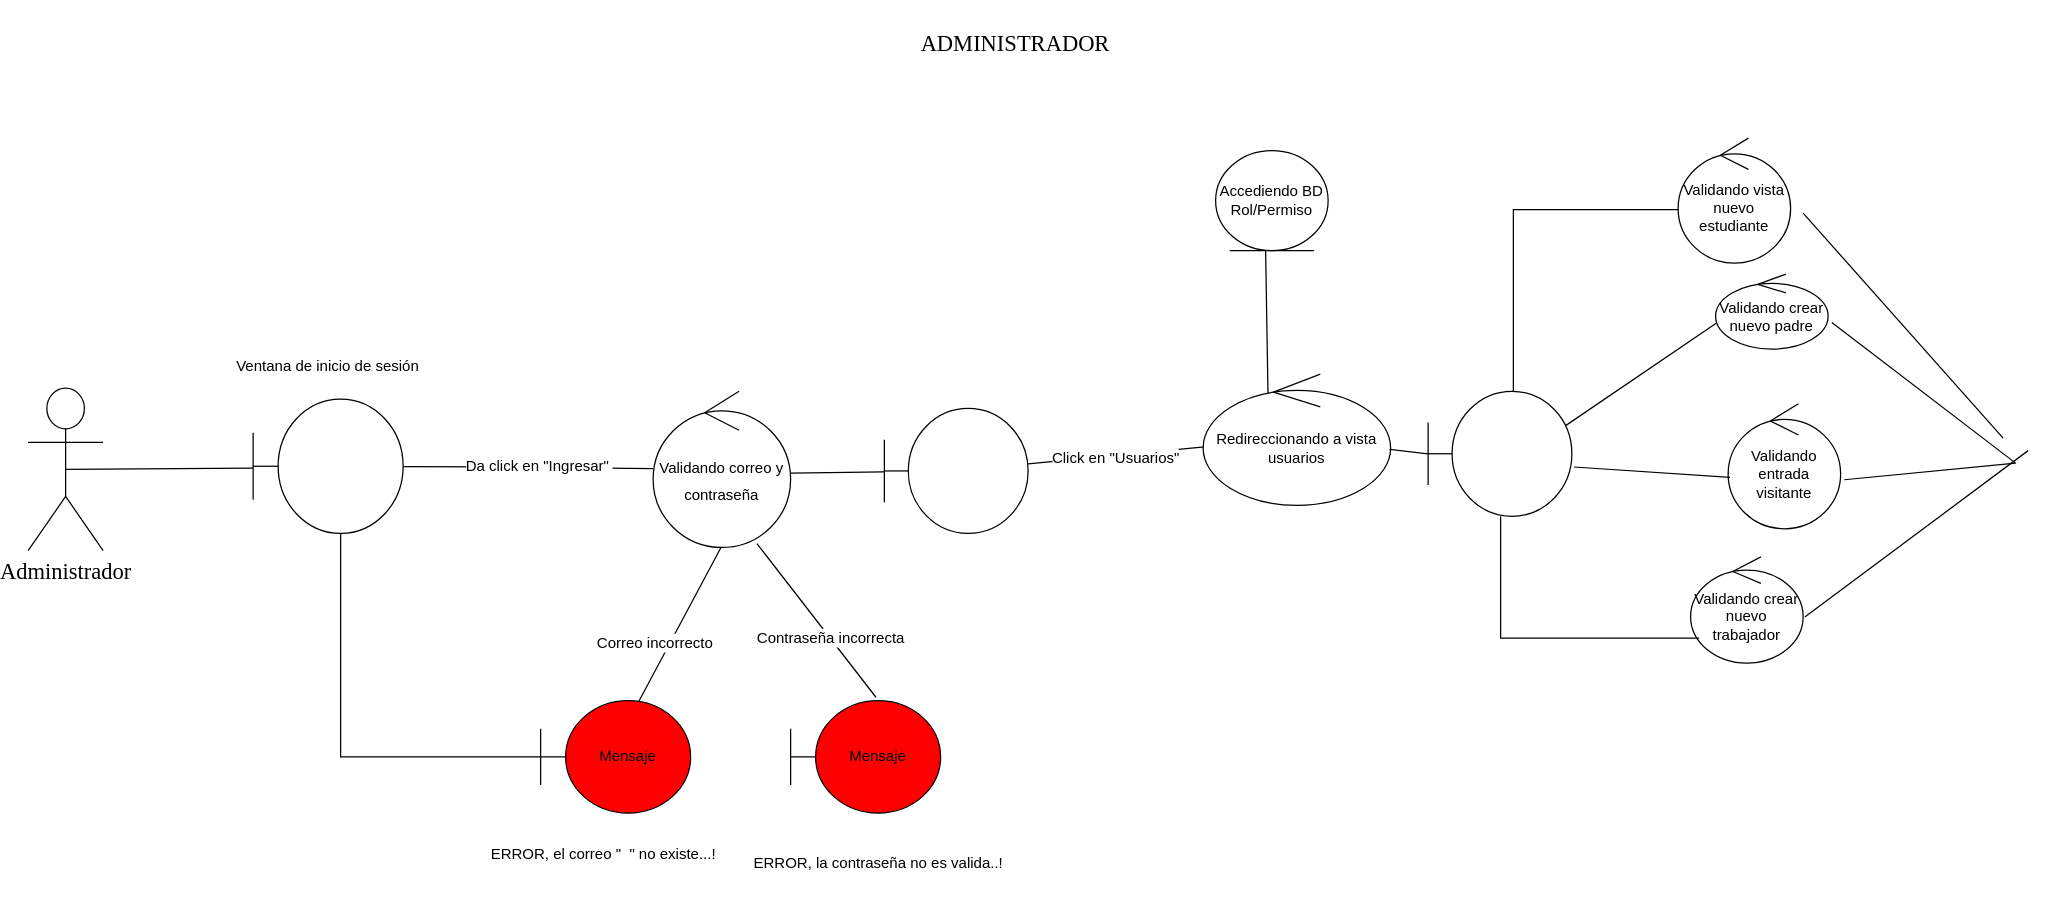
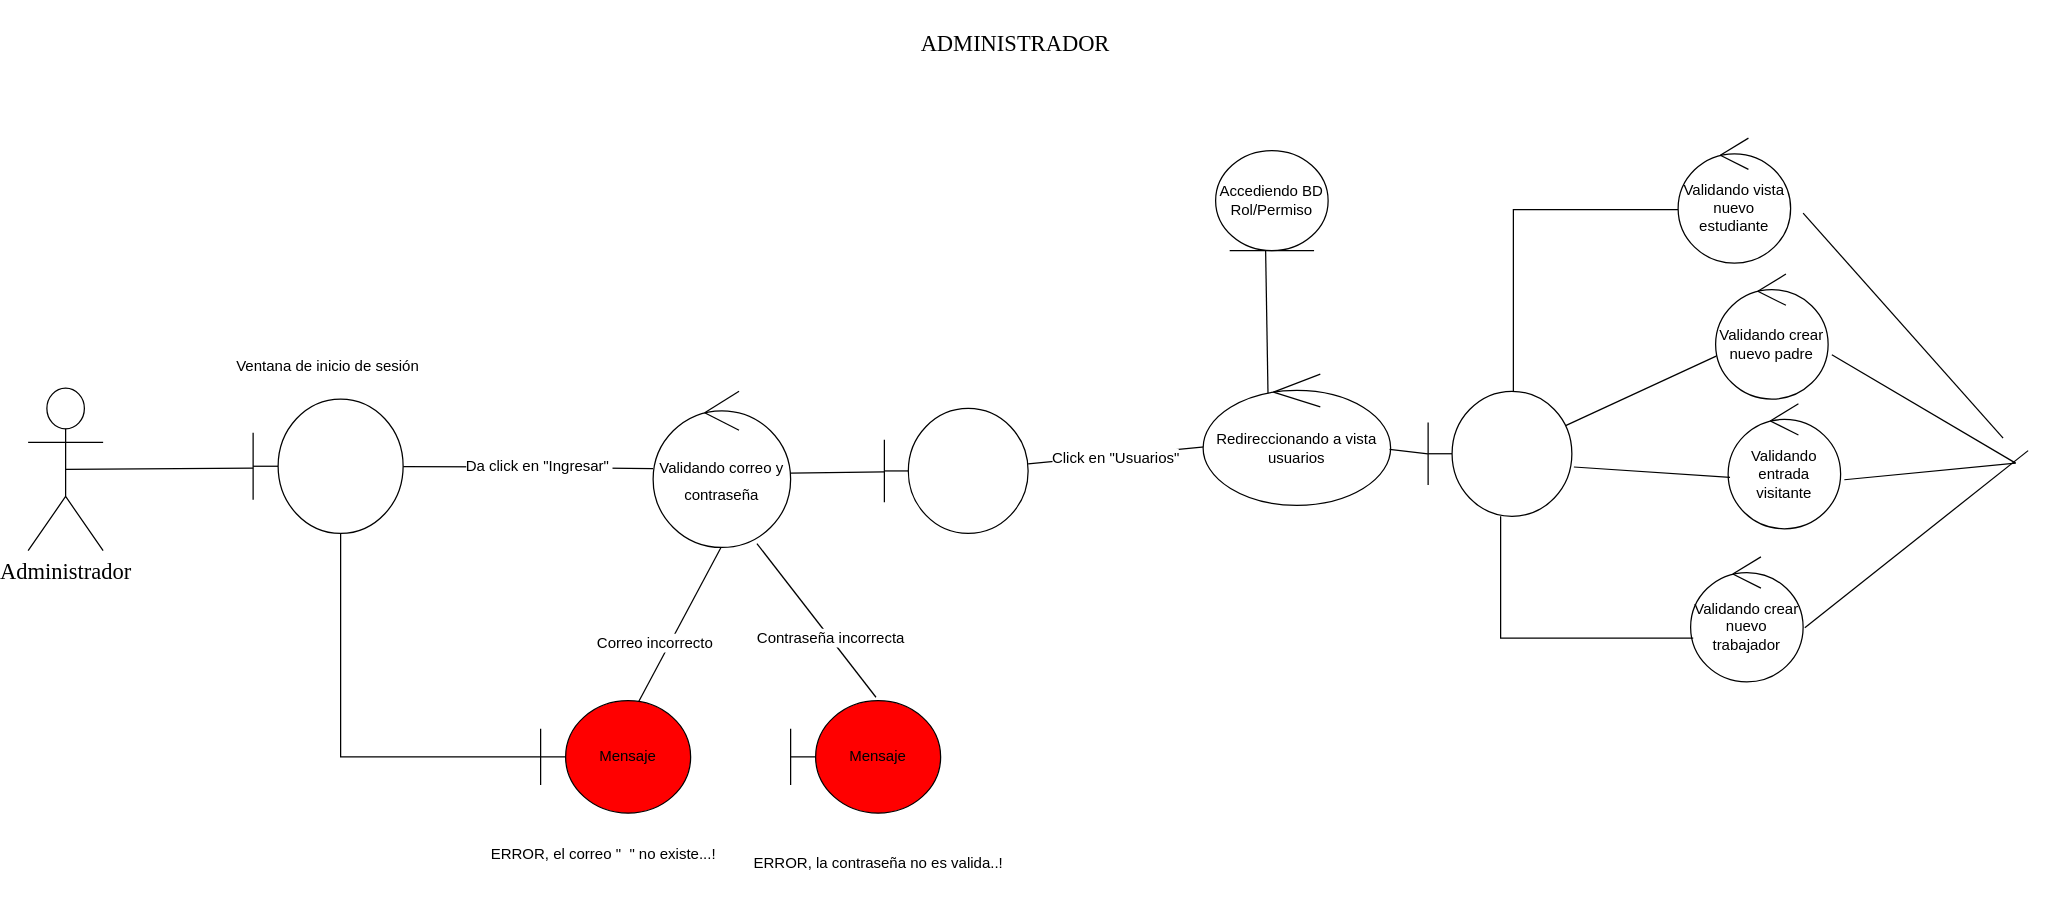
node "Validando crear nuevo padre": size 113x75 -> 113x125
node "Validando crear nuevo trabajador": size 113x106 -> 113x125
